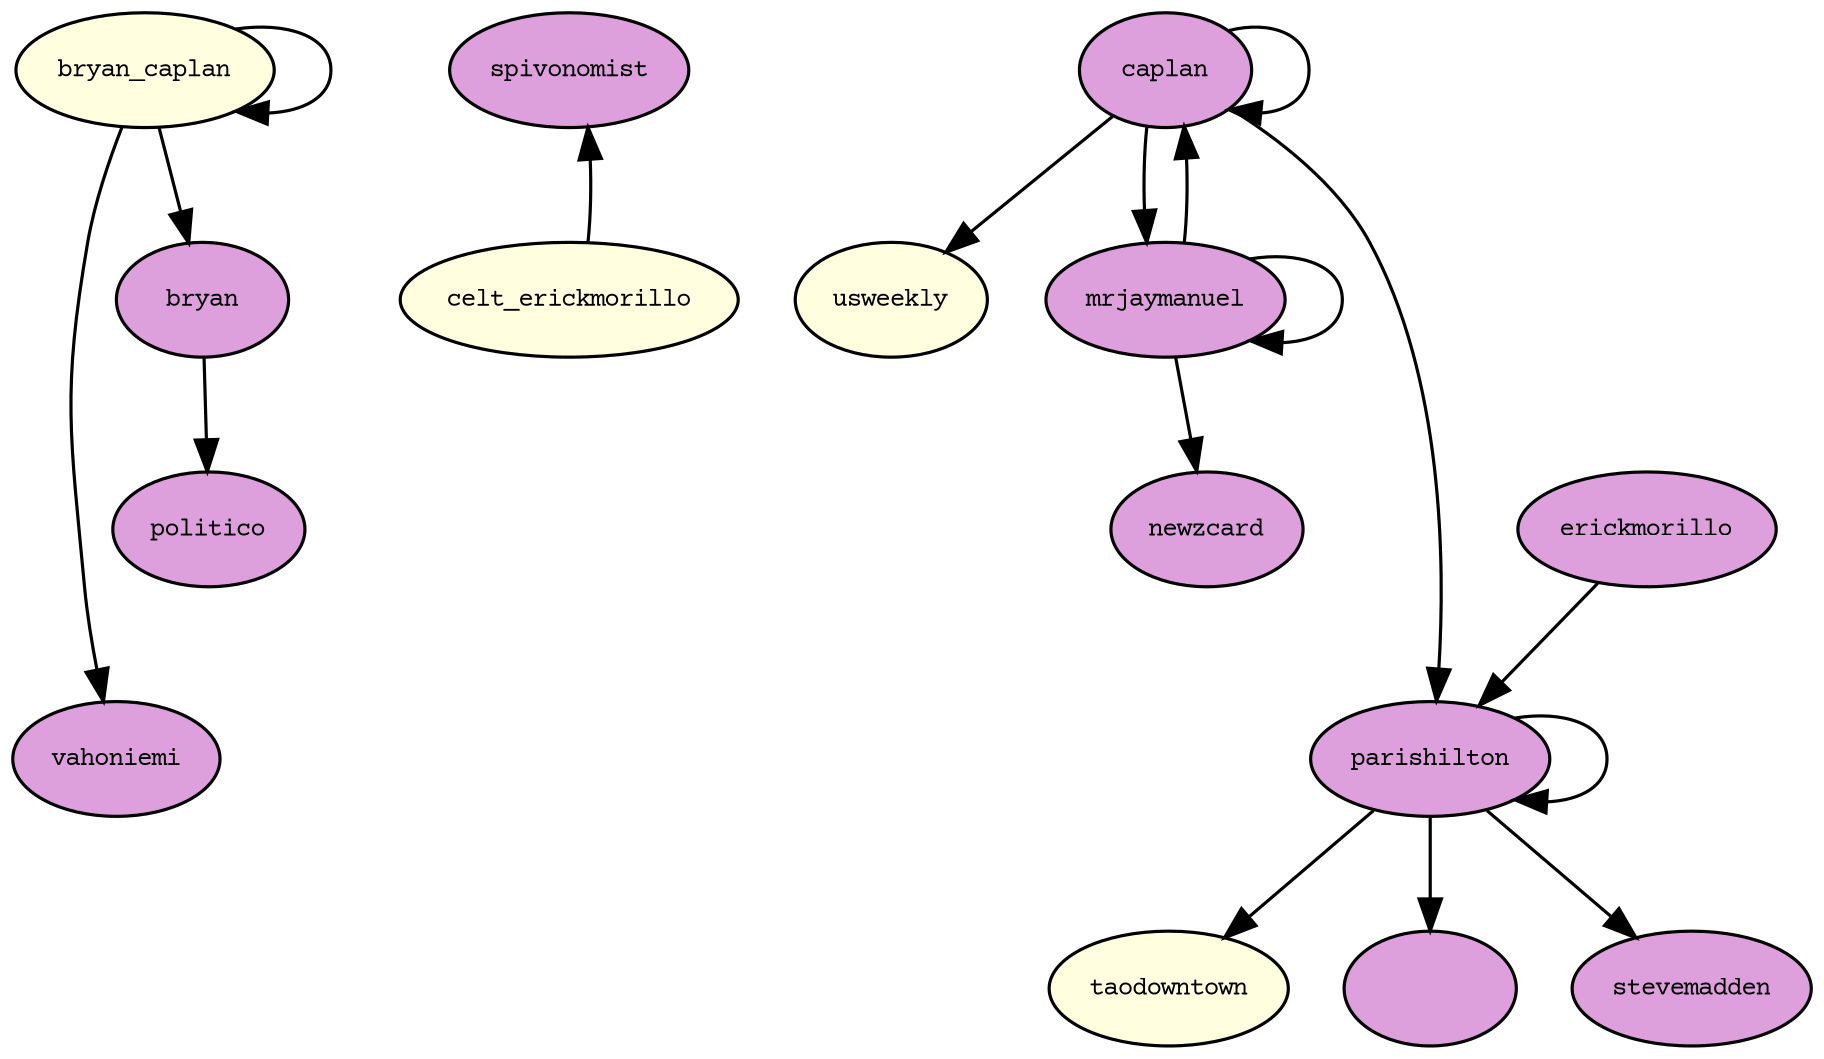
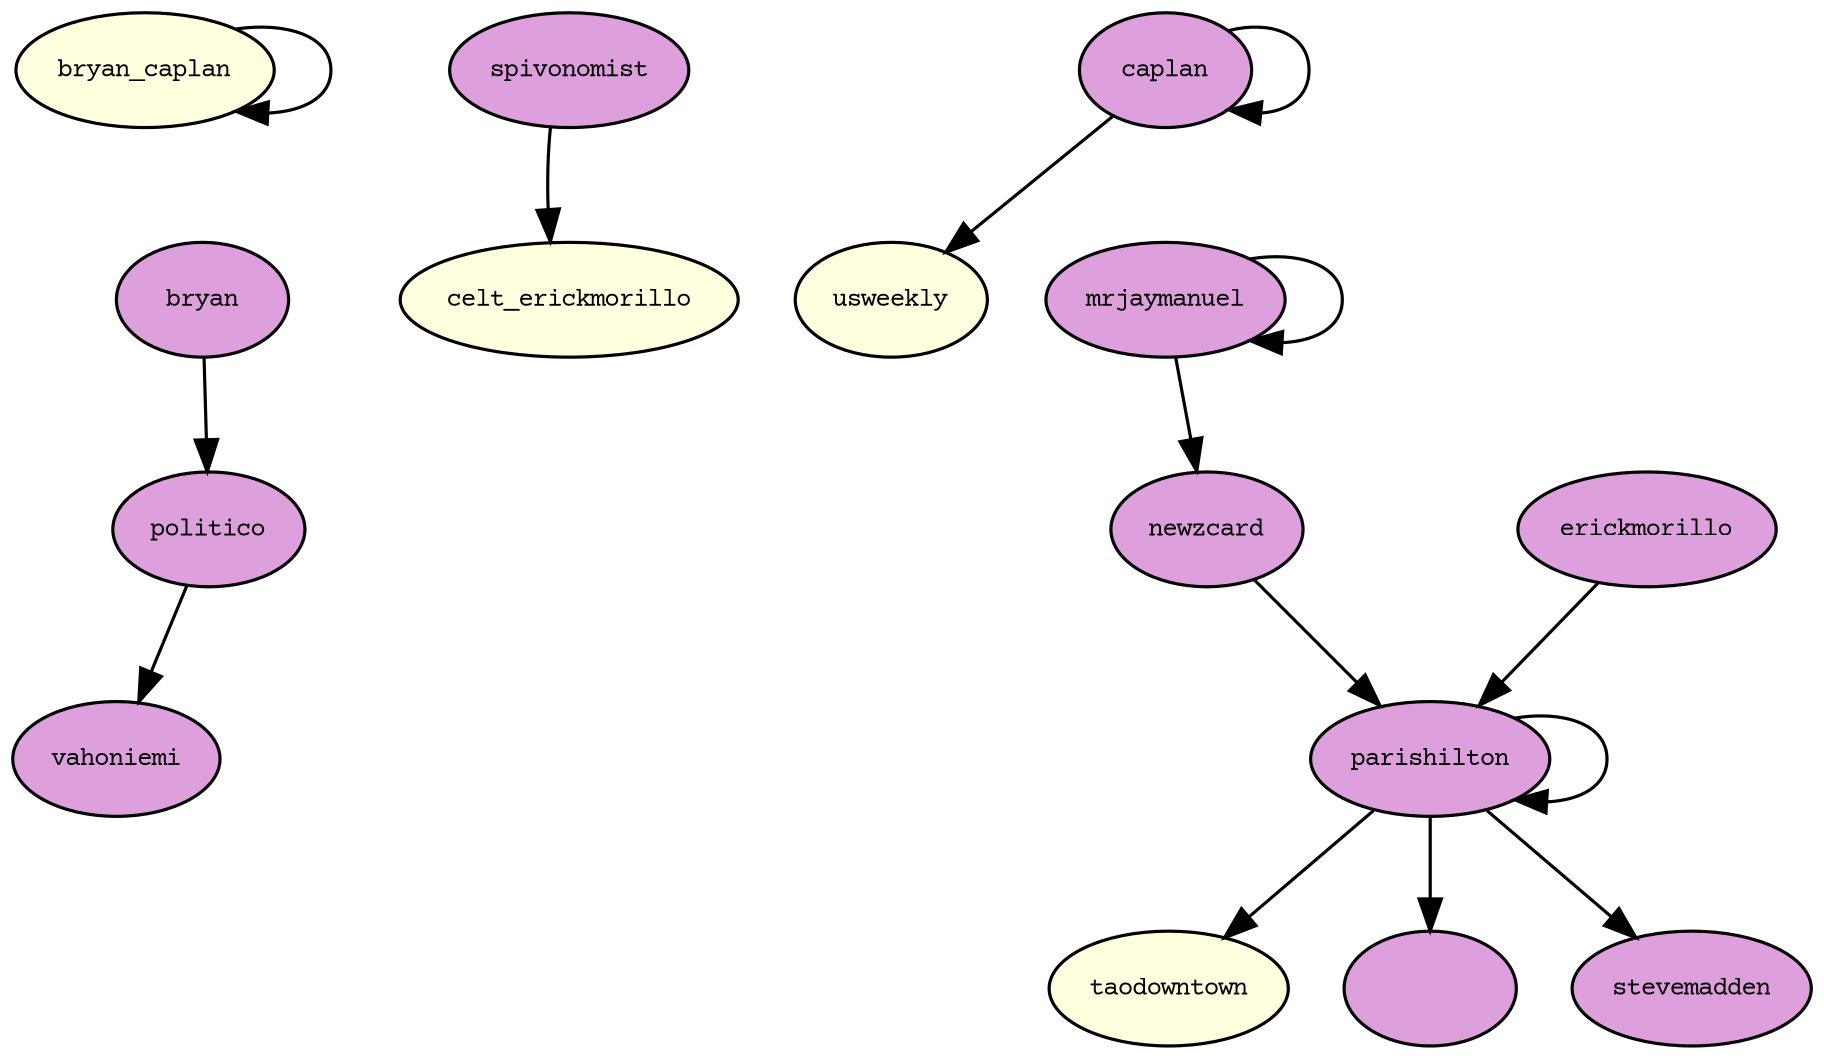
edge "caplan" -> "mrjaymanuel": removed
edge "bryan_caplan" -> "bryan": removed
edge "celt_erickmorillo" -> "spivonomist": reversed
edge "mrjaymanuel" -> "caplan": removed
edge "caplan" -> "parishilton": now "newzcard" -> "parishilton"
edge "bryan_caplan" -> "vahoniemi": now "politico" -> "vahoniemi"
